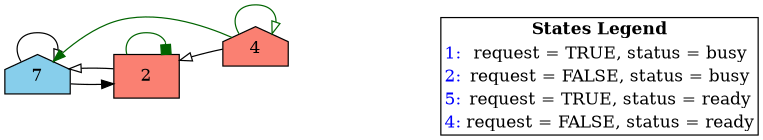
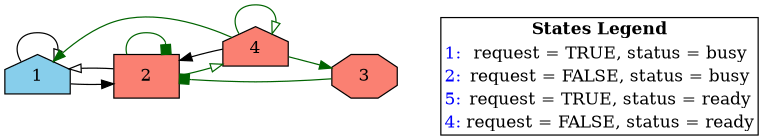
edge "4" -> "2": arrowhead onormal -> normal
edge "2" -> "4": added
node "7": label "7" -> "1"
node "3": added
